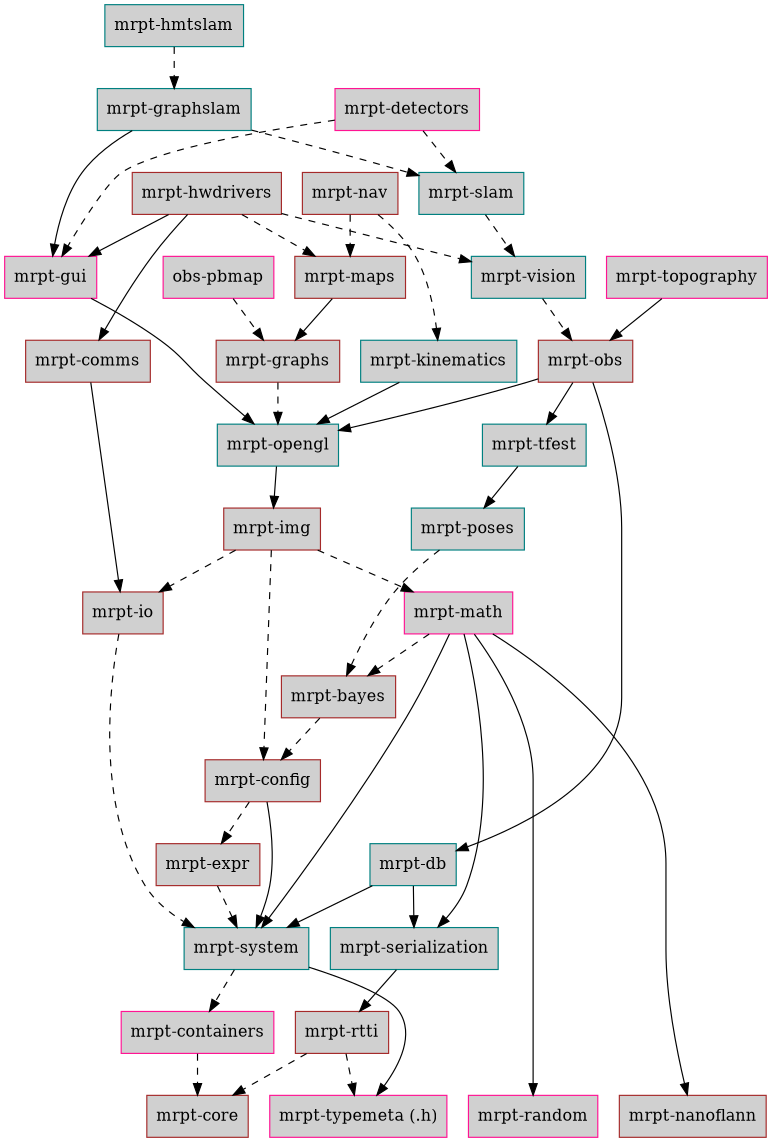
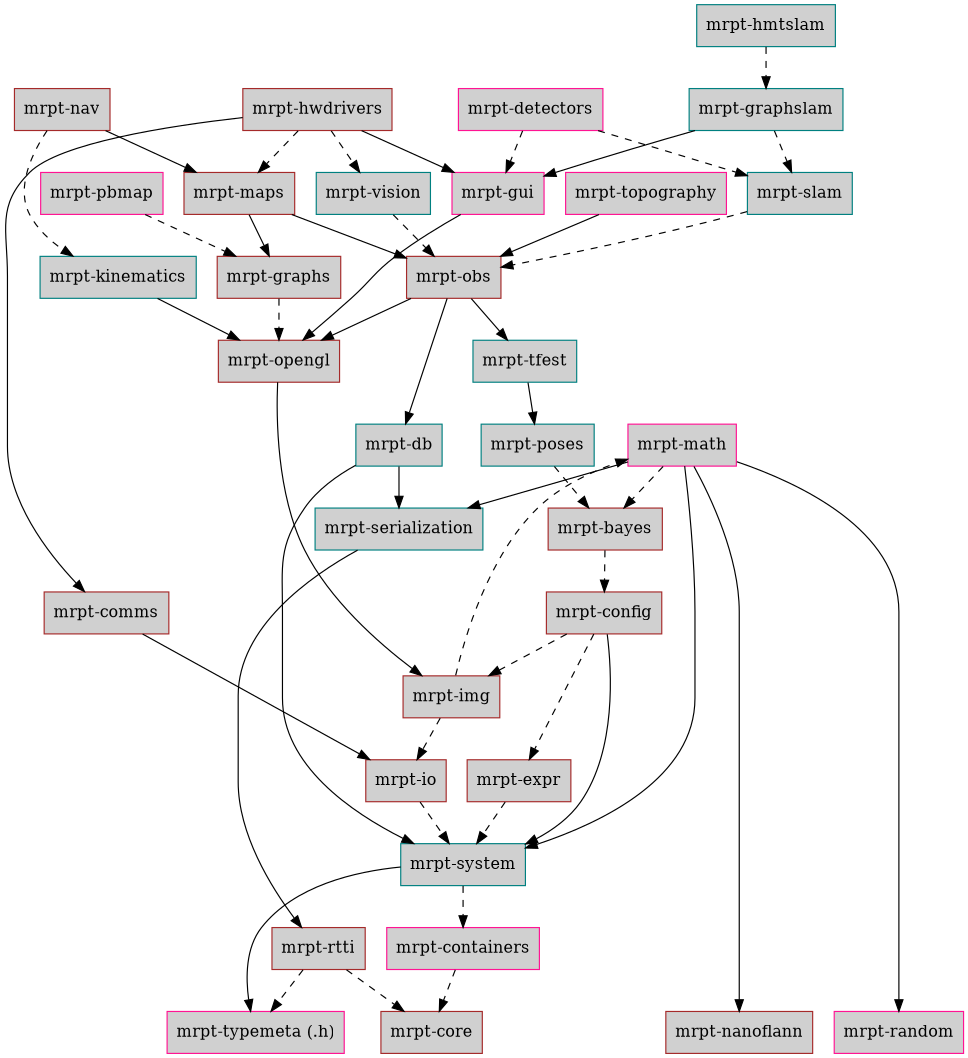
edge "mrpt-nav" -> "mrpt-maps": style dashed -> solid
edge "mrpt-slam" -> "mrpt-vision": now "mrpt-slam" -> "mrpt-obs"
edge "mrpt-maps" -> "mrpt-obs": added
node "obs-pbmap": label "obs-pbmap" -> "mrpt-pbmap"
node "mrpt-opengl": color teal -> brown
edge "mrpt-img" -> "mrpt-config": reversed
